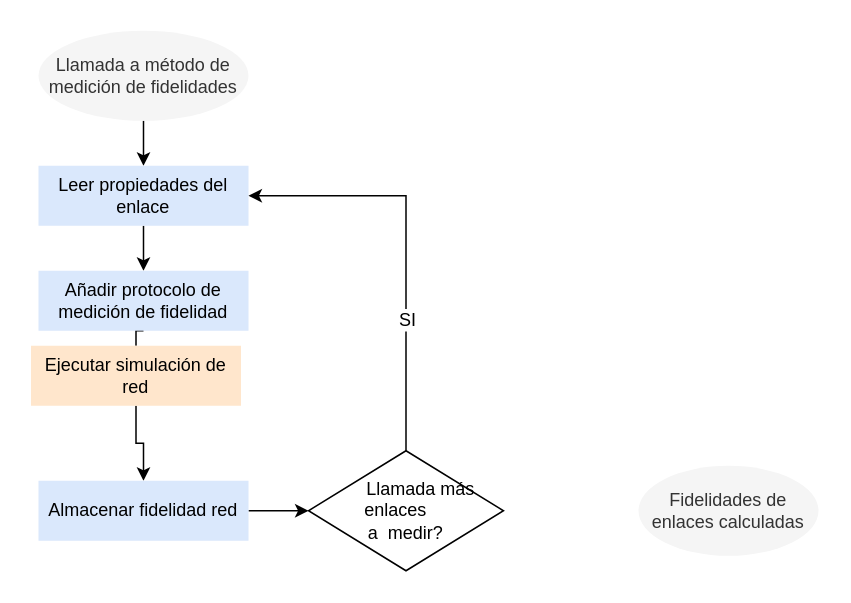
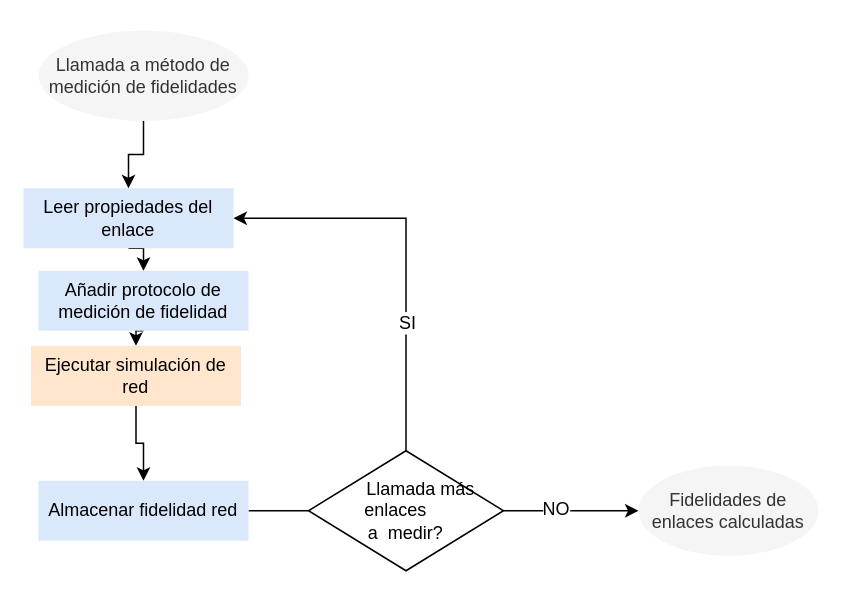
node "Leer propiedades del enlace": moved (143, 196) -> (128, 218)
edge "Añadir protocolo de medición de fidelidad" -- "Ejecutar simulación de red": arrowhead none -> classic
edge "Almacenar fidelidad red" -> "Llamada más enlaces a medir?": arrowhead classic -> none
edge "Llamada más enlaces a medir?" -> "Fidelidades de enlaces calculadas": added, label "NO"
